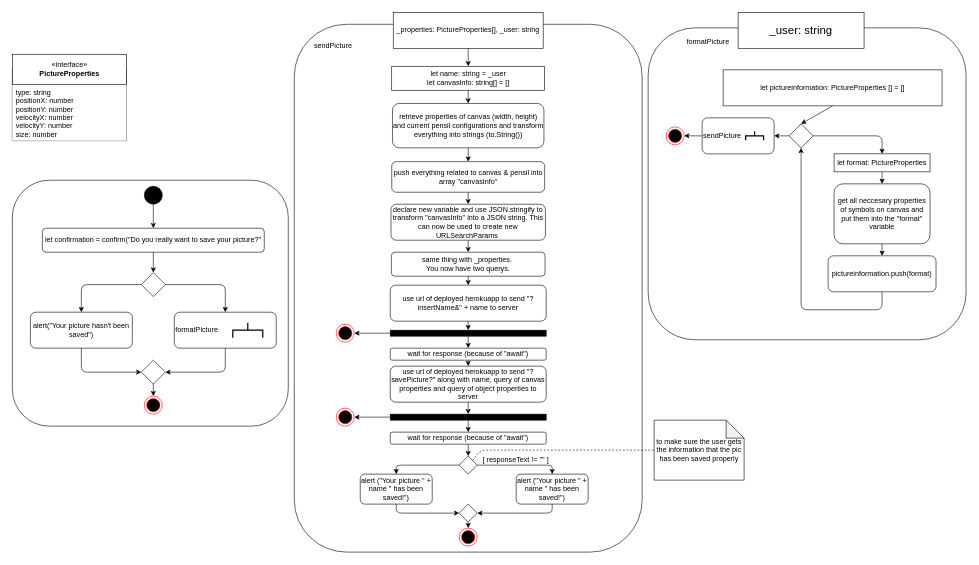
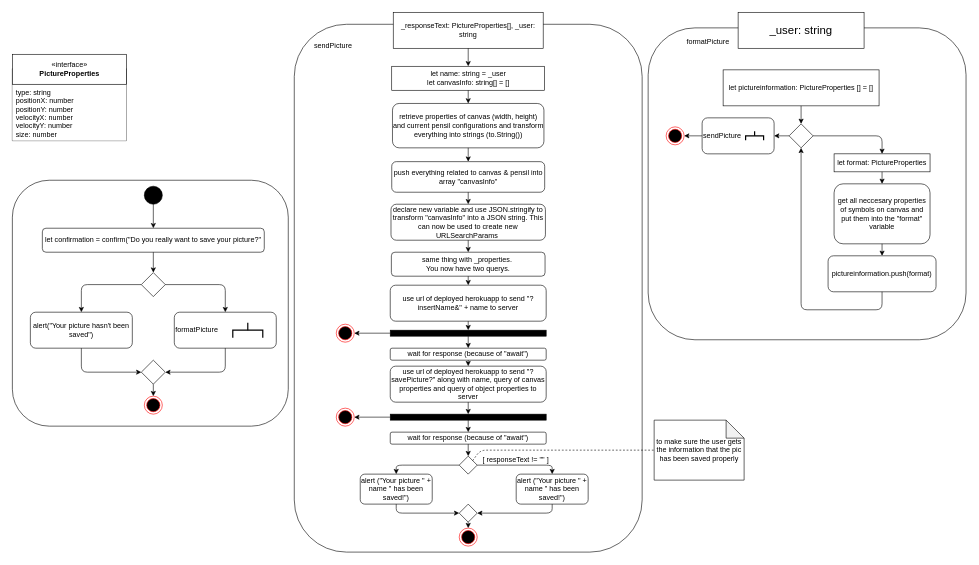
node "_properties: PictureProperties[], _user: string": label "_properties: PictureProperties[], _user: string" -> "_responseText: PictureProperties[], _user: string"
node "let pictureinformation: PictureProperties [] = []": size 219x36 -> 156x36
